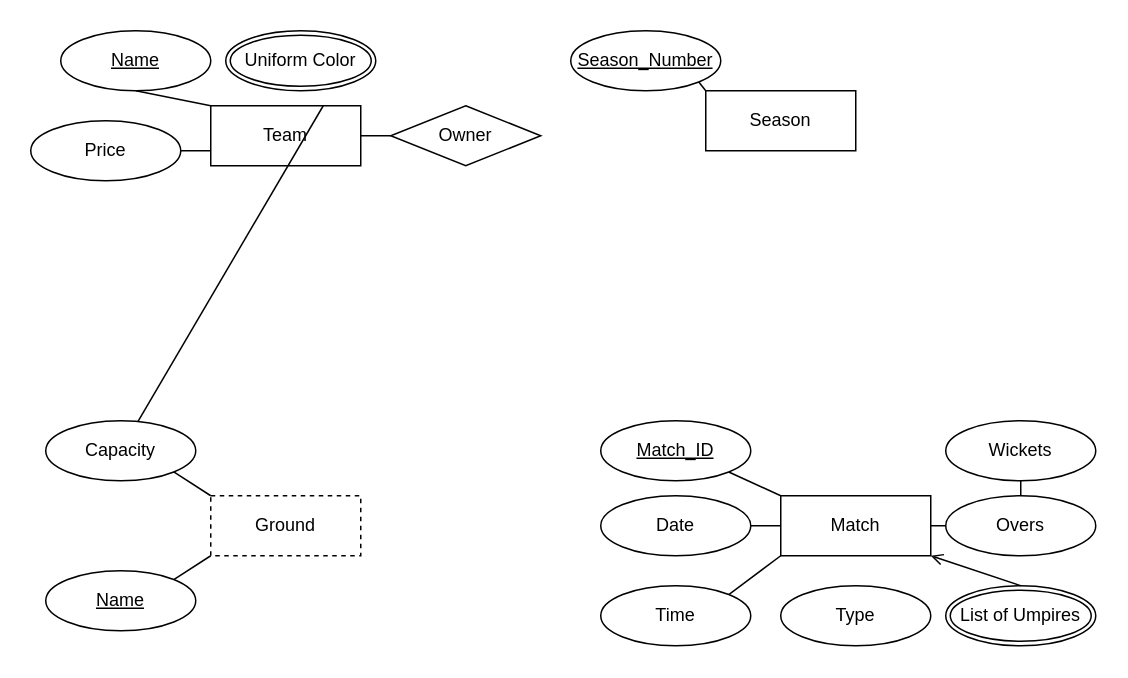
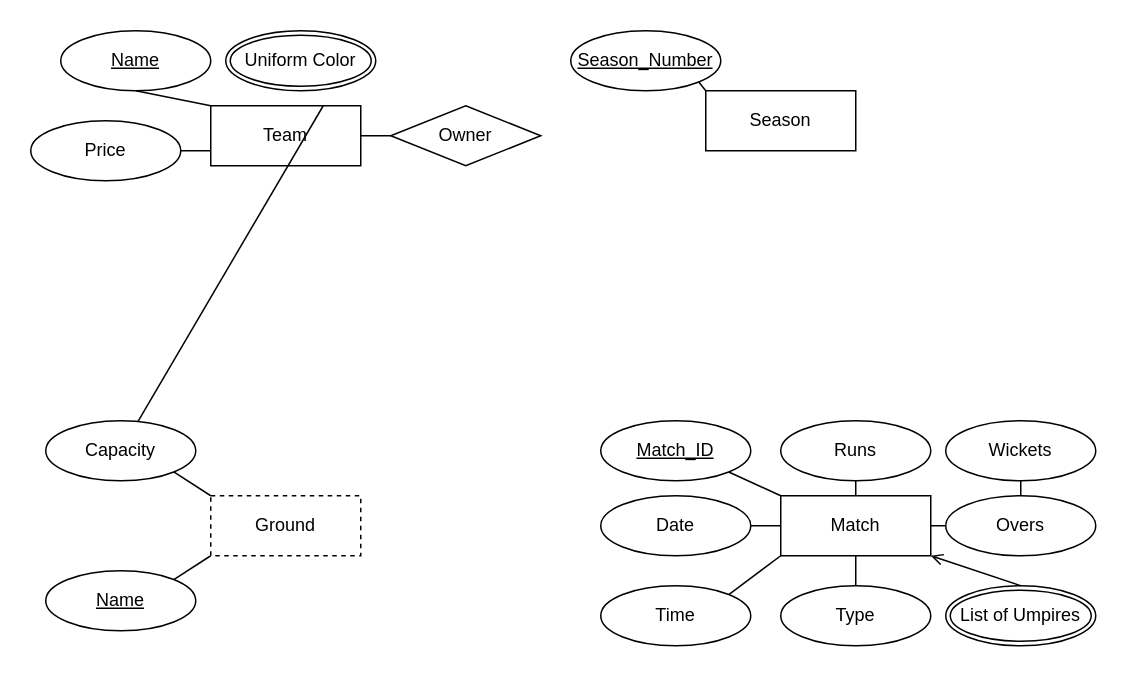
node "Runs": added
edge "Runs" -- "Match": added
edge "Match" -- "Type": added
